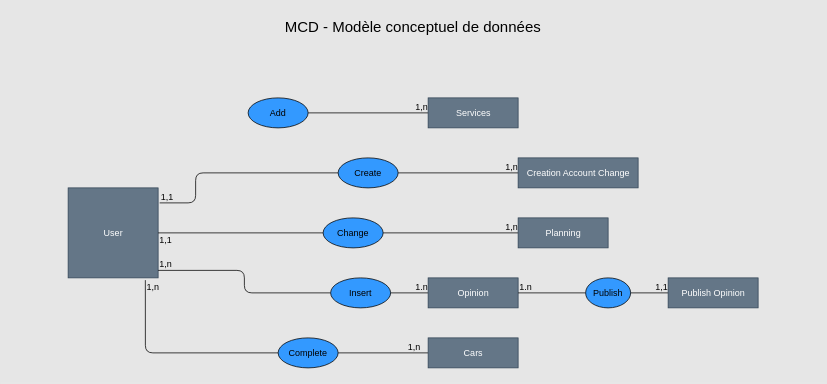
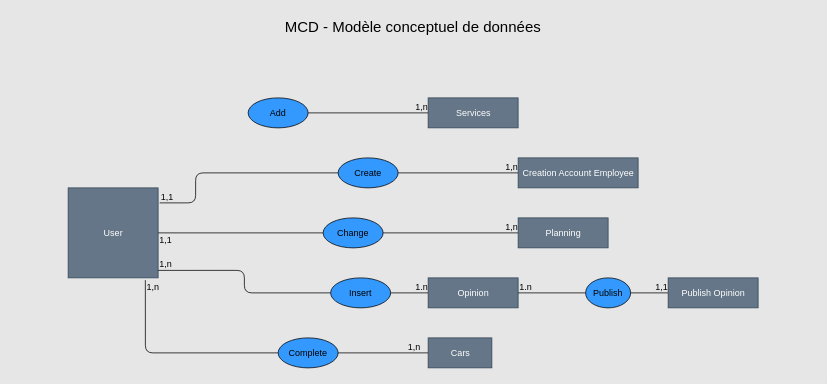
node "Creation Account Change": label "Creation Account Change" -> "Creation Account Employee"
node "Cars": size 90x30 -> 64x30
